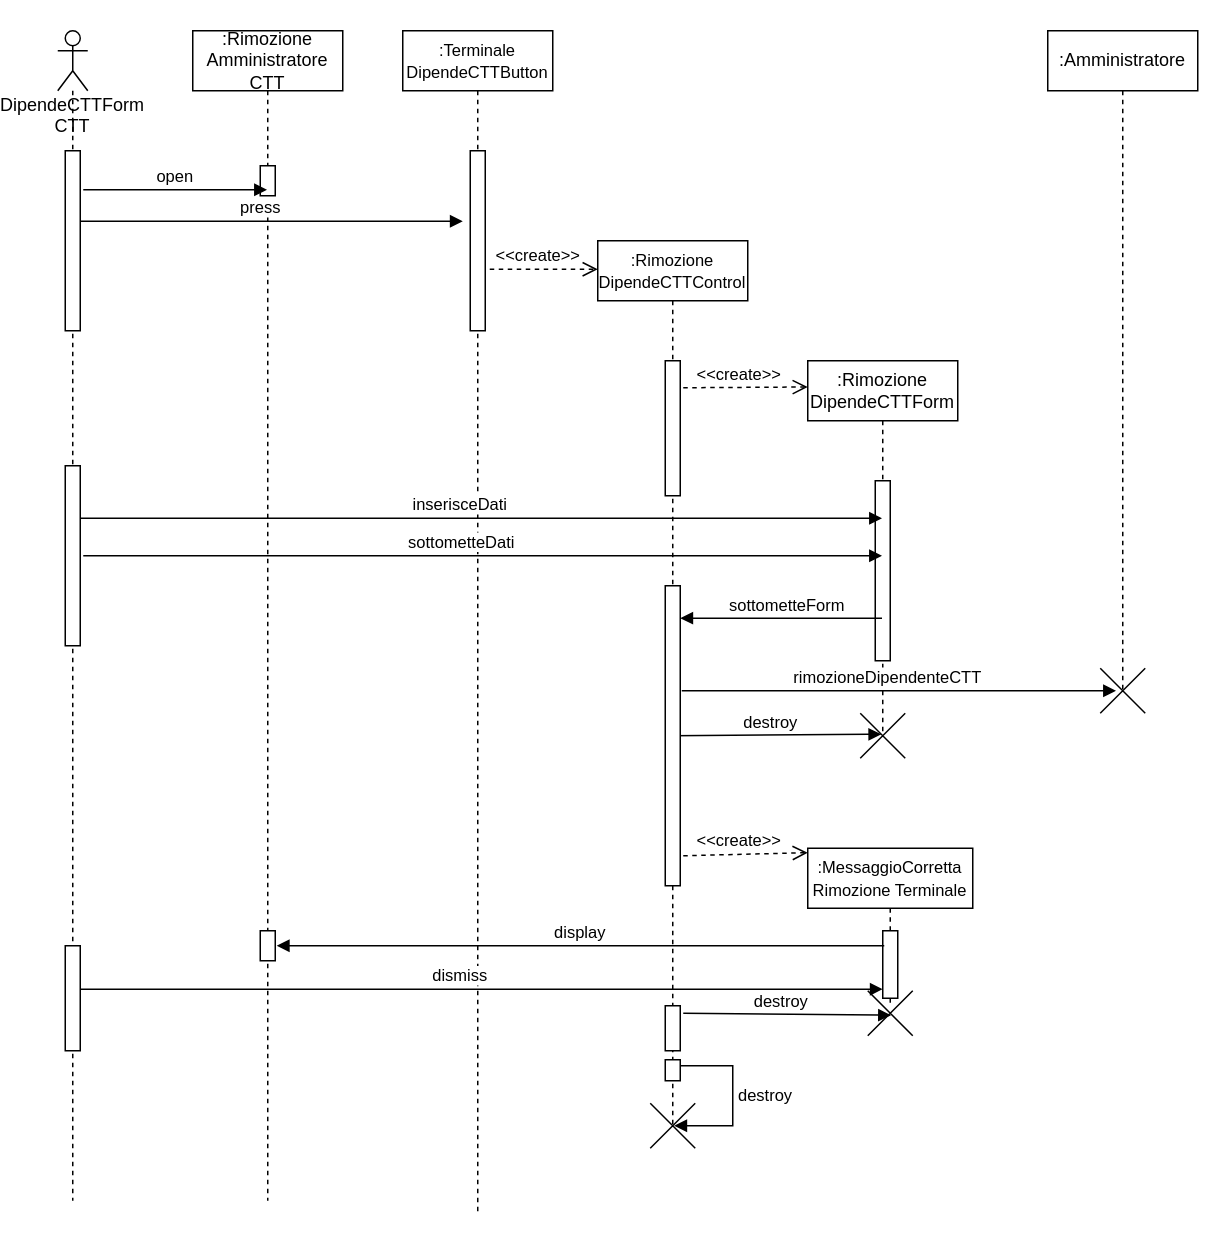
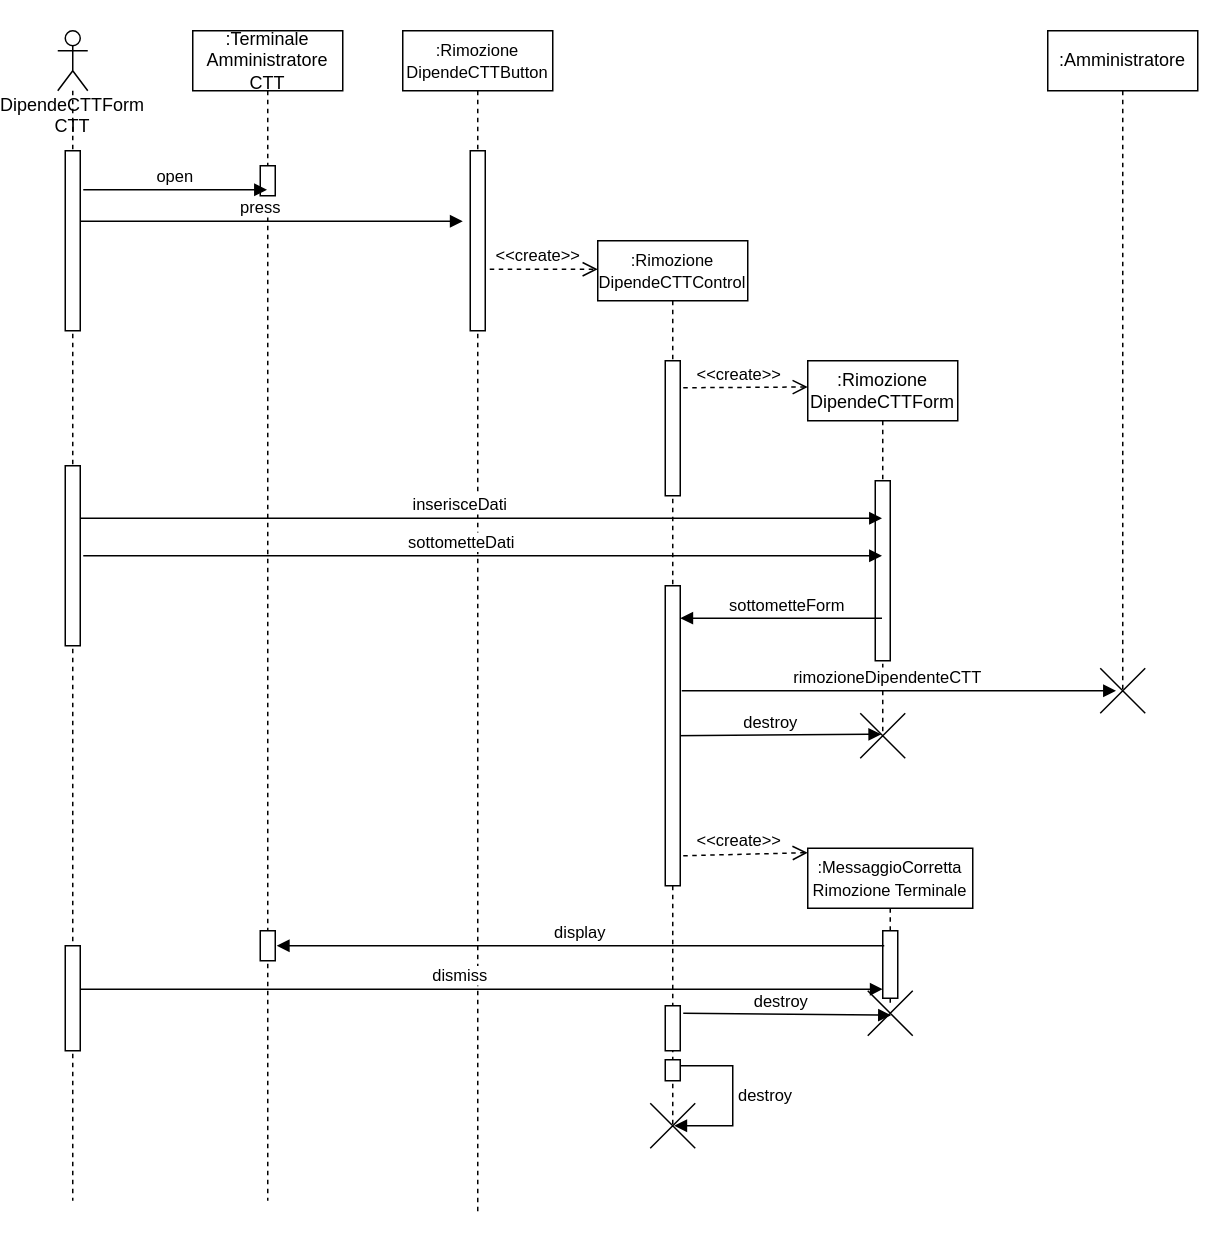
node ":Rimozione Amministratore CTT": label ":Rimozione Amministratore CTT" -> ":Terminale Amministratore CTT"
node ":Terminale DipendeCTTButton": label ":Terminale DipendeCTTButton" -> ":Rimozione DipendeCTTButton"
